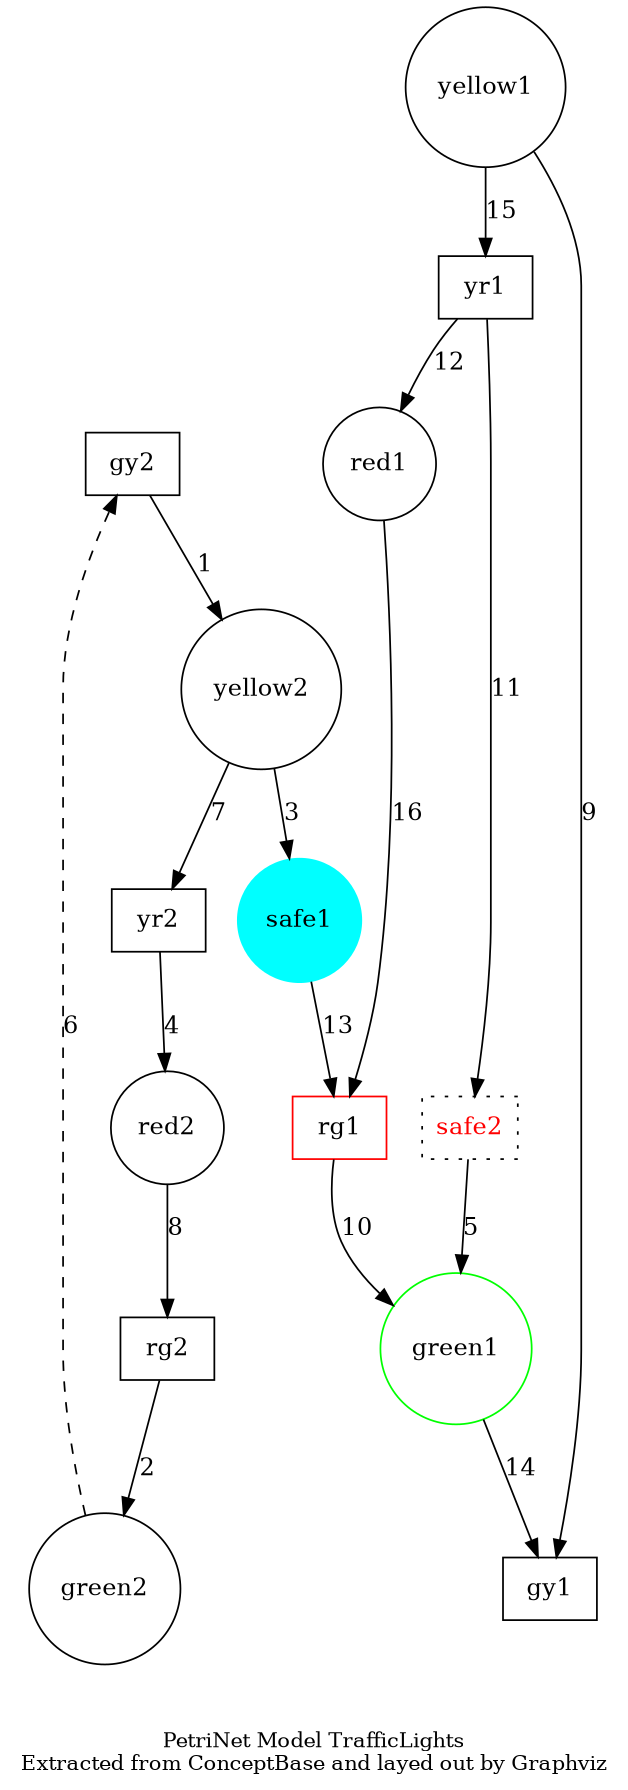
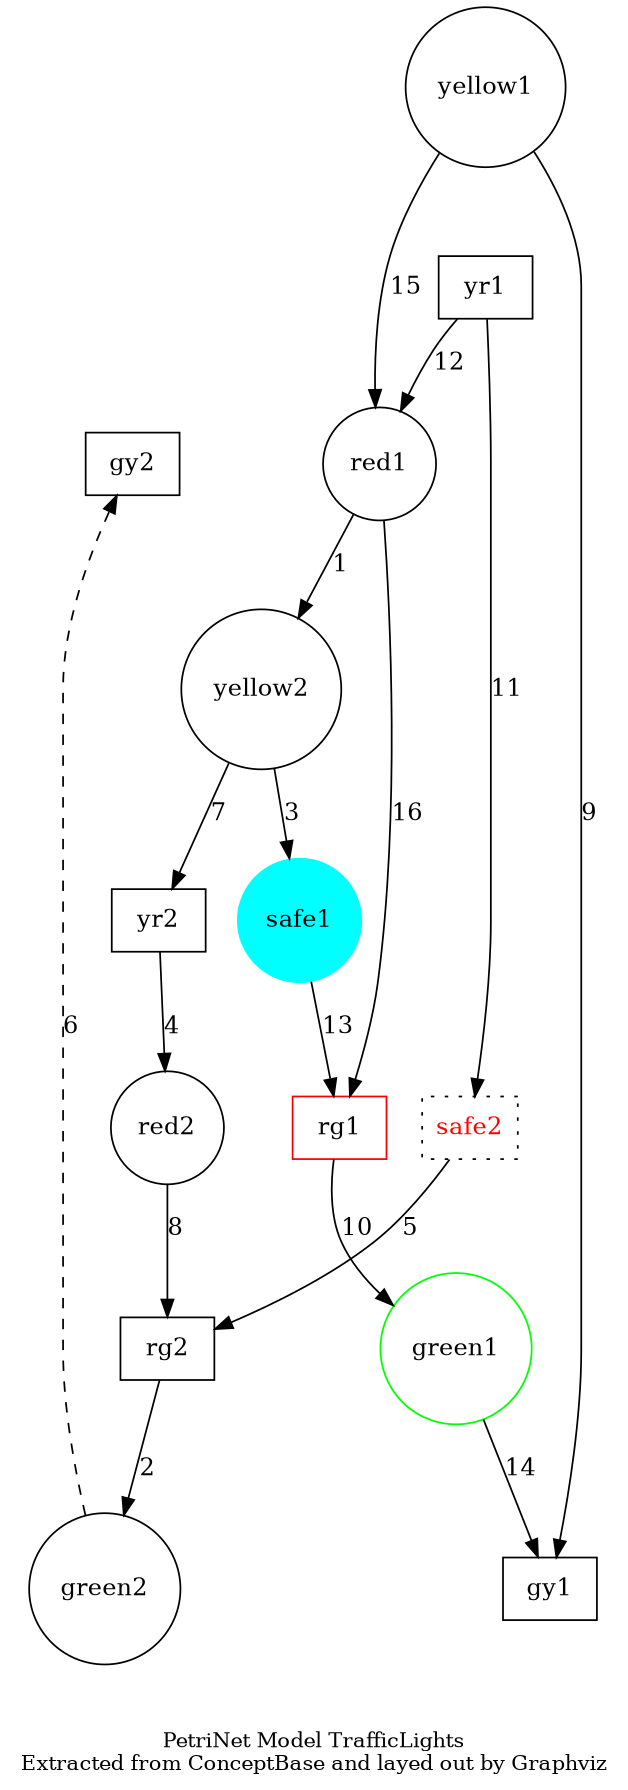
edge "yellow1" -> "yr1": now "yellow1" -> "red1"
edge "gy2" -> "yellow2": now "red1" -> "yellow2"
edge "safe2" -> "green1": now "safe2" -> "rg2"
